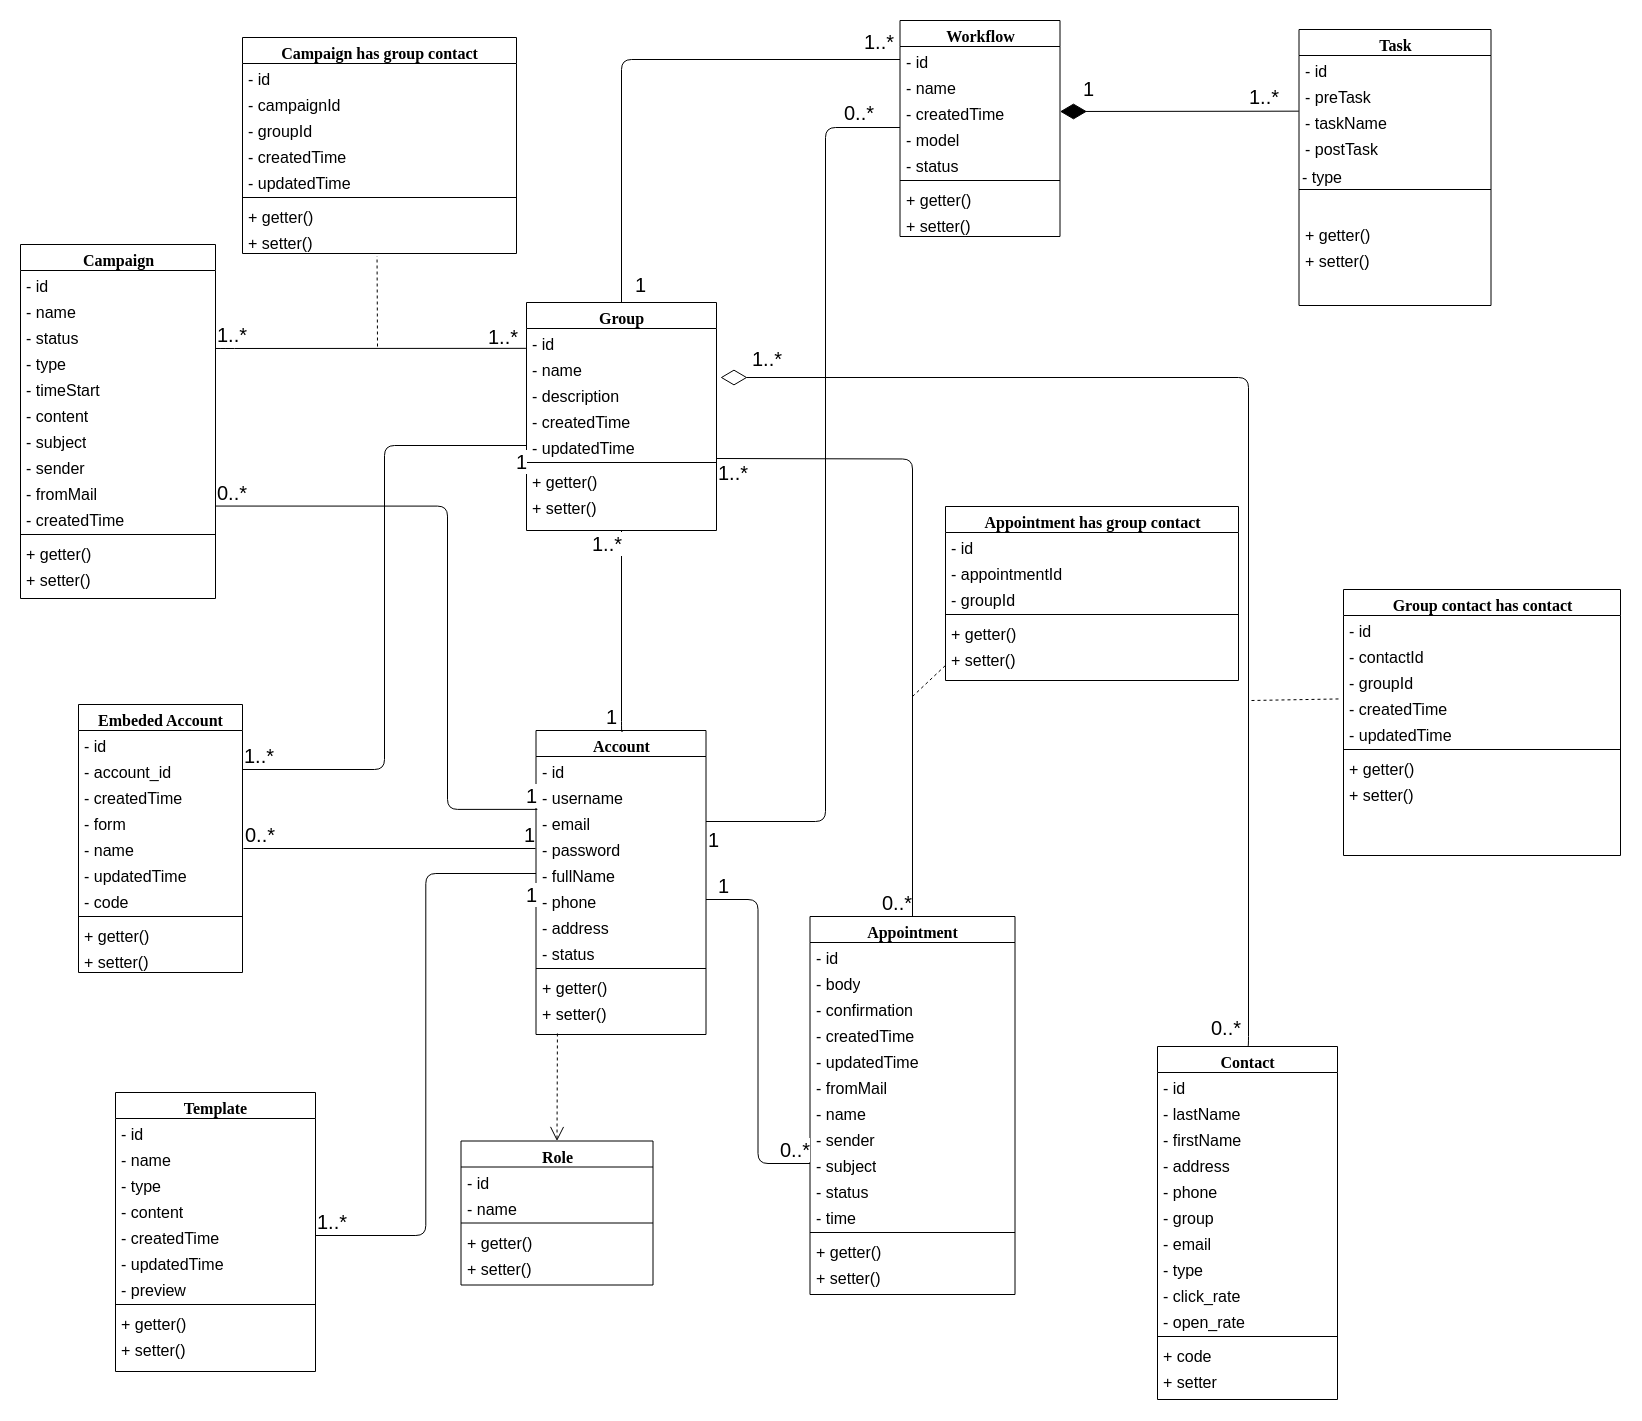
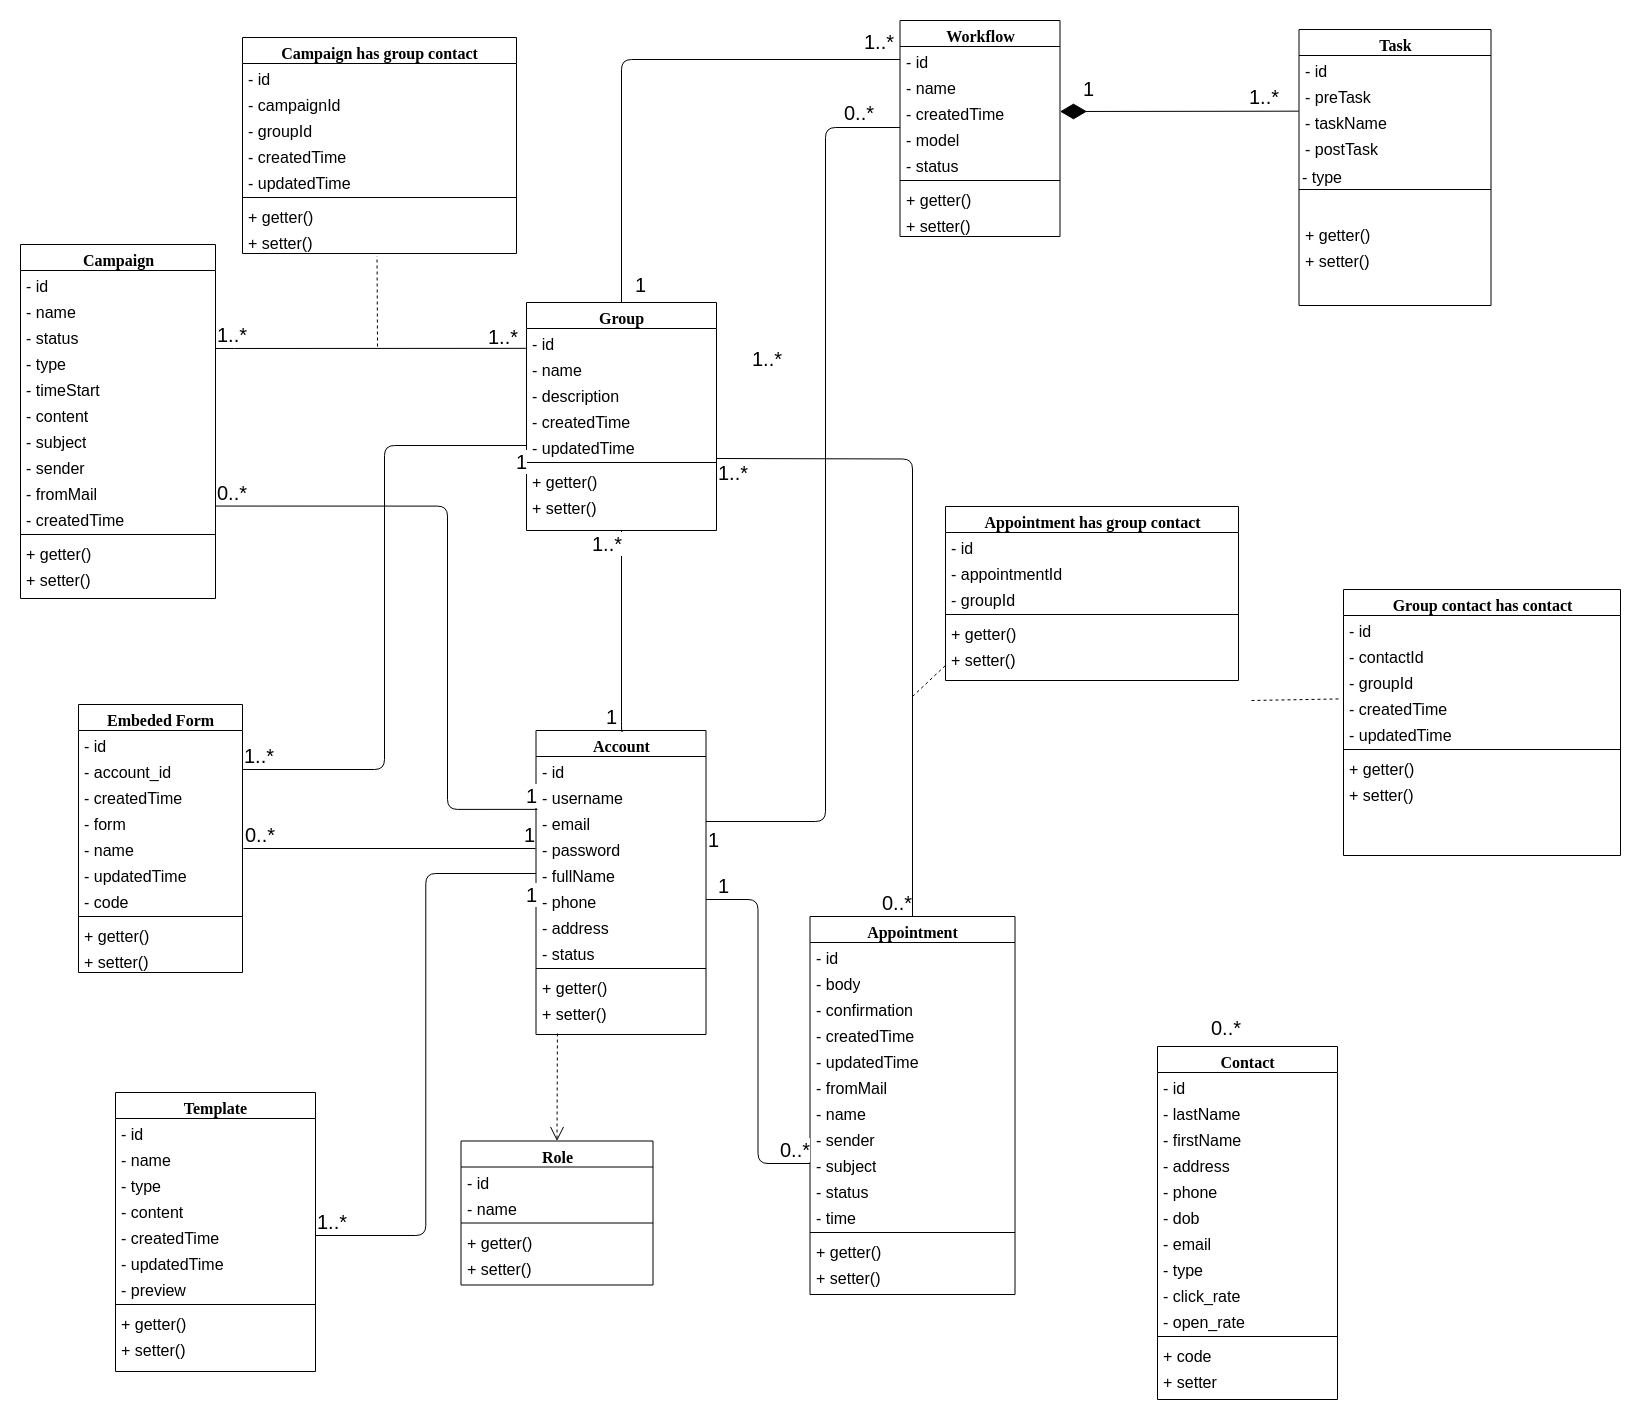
edge "Contact" -> "- description": removed
node "Embeded Account": label "Embeded Account" -> "Embeded Form"
node "- group": label "- group" -> "- dob"
